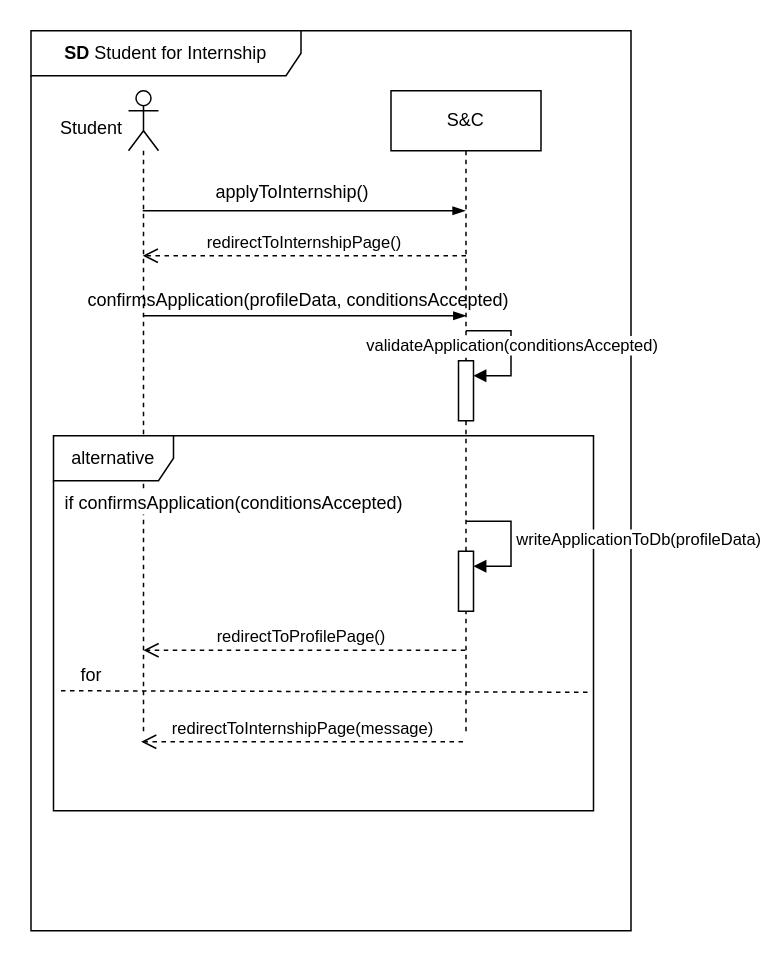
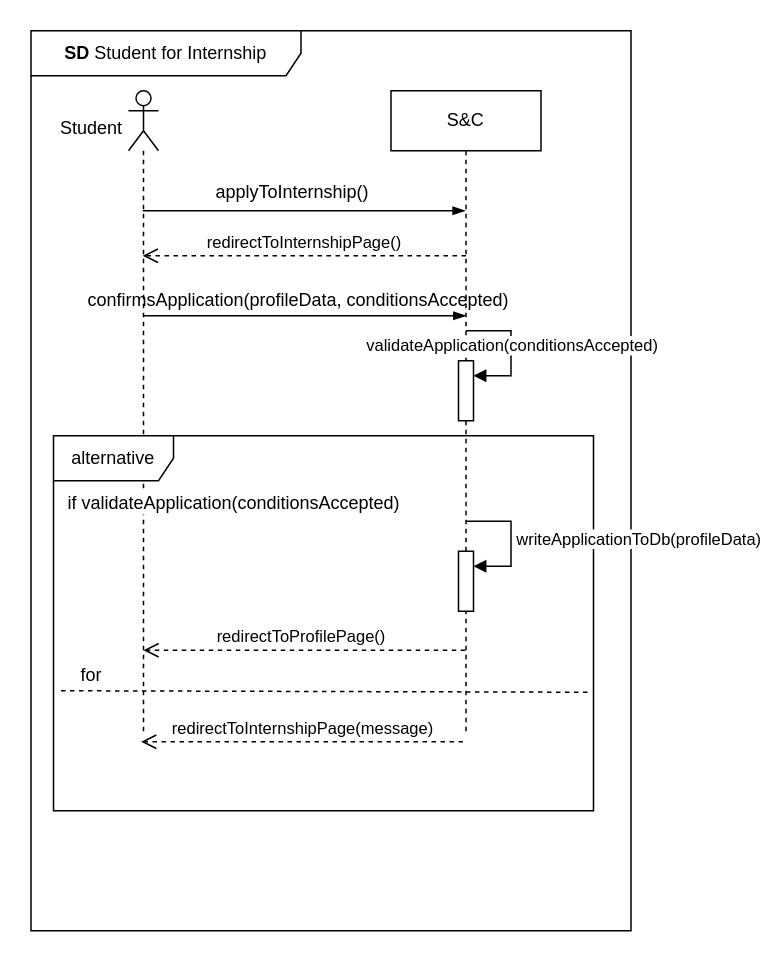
node "if confirmsApplication(conditionsAccepted)": label "if confirmsApplication(conditionsAccepted)" -> "if validateApplication(conditionsAccepted)"
